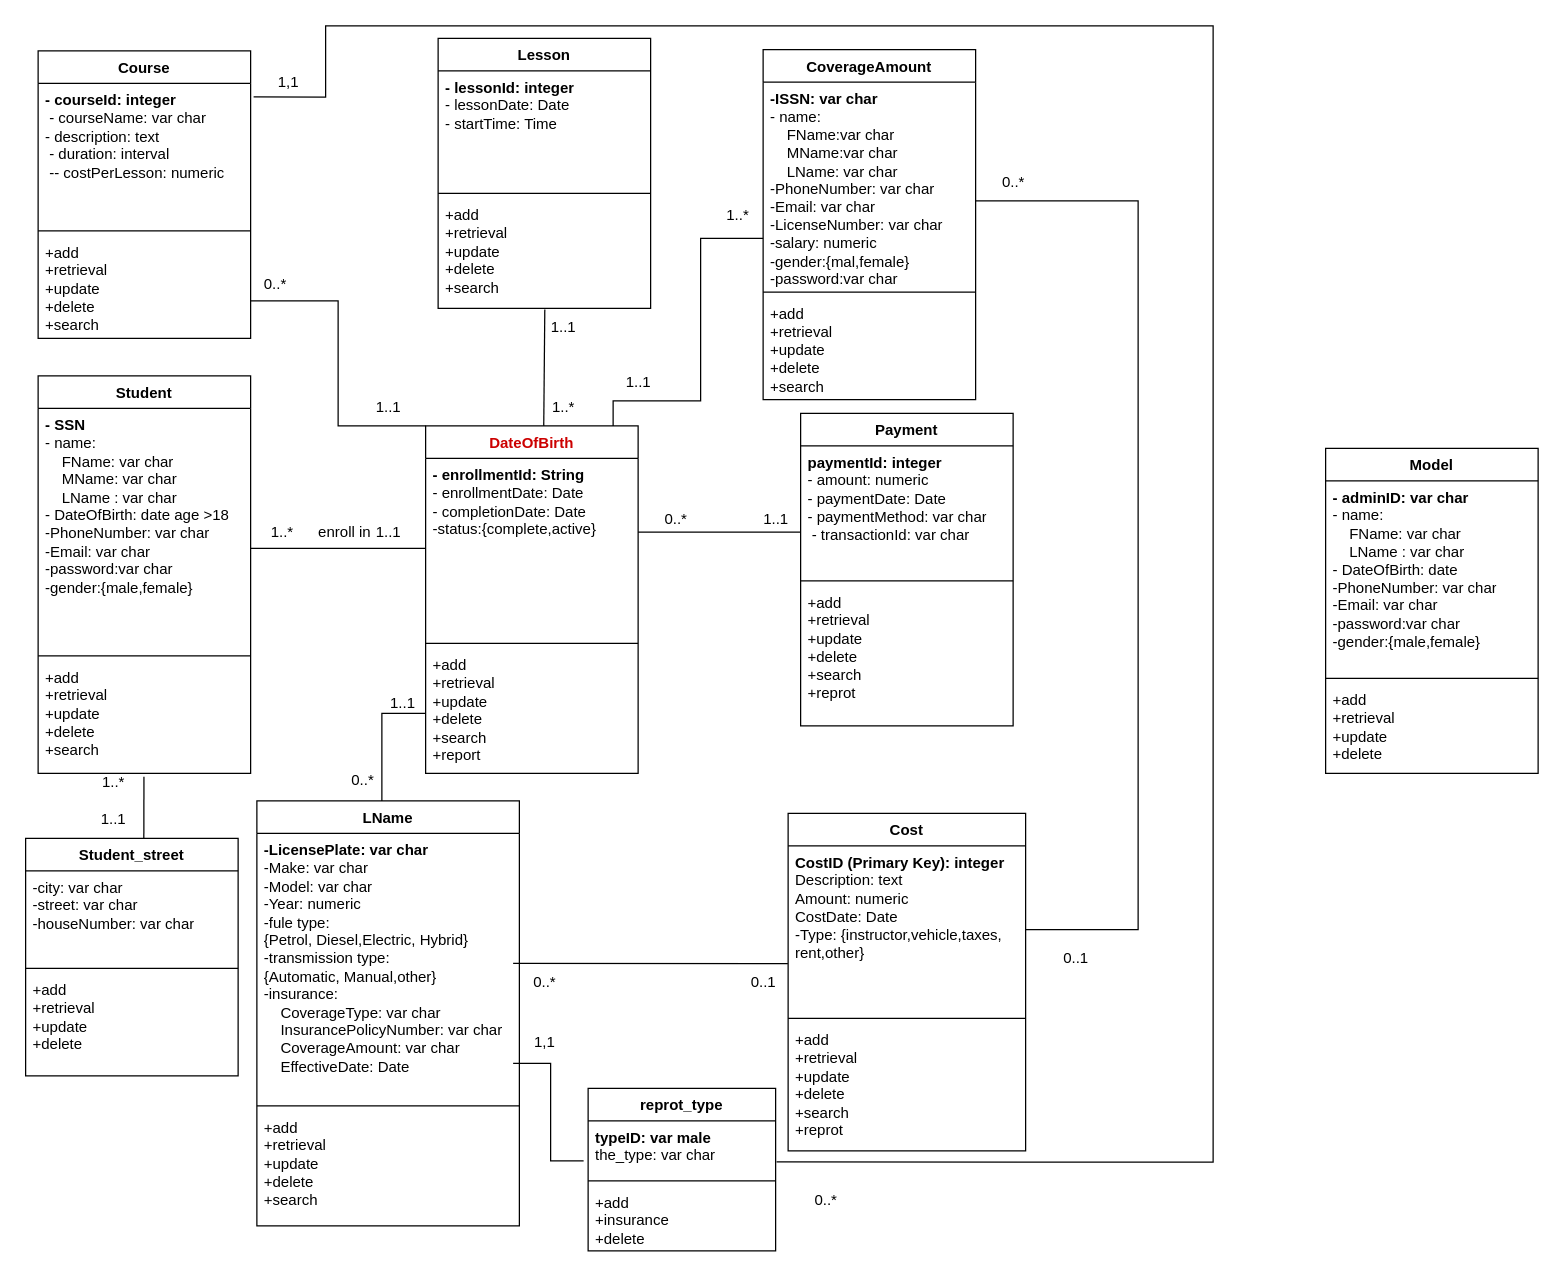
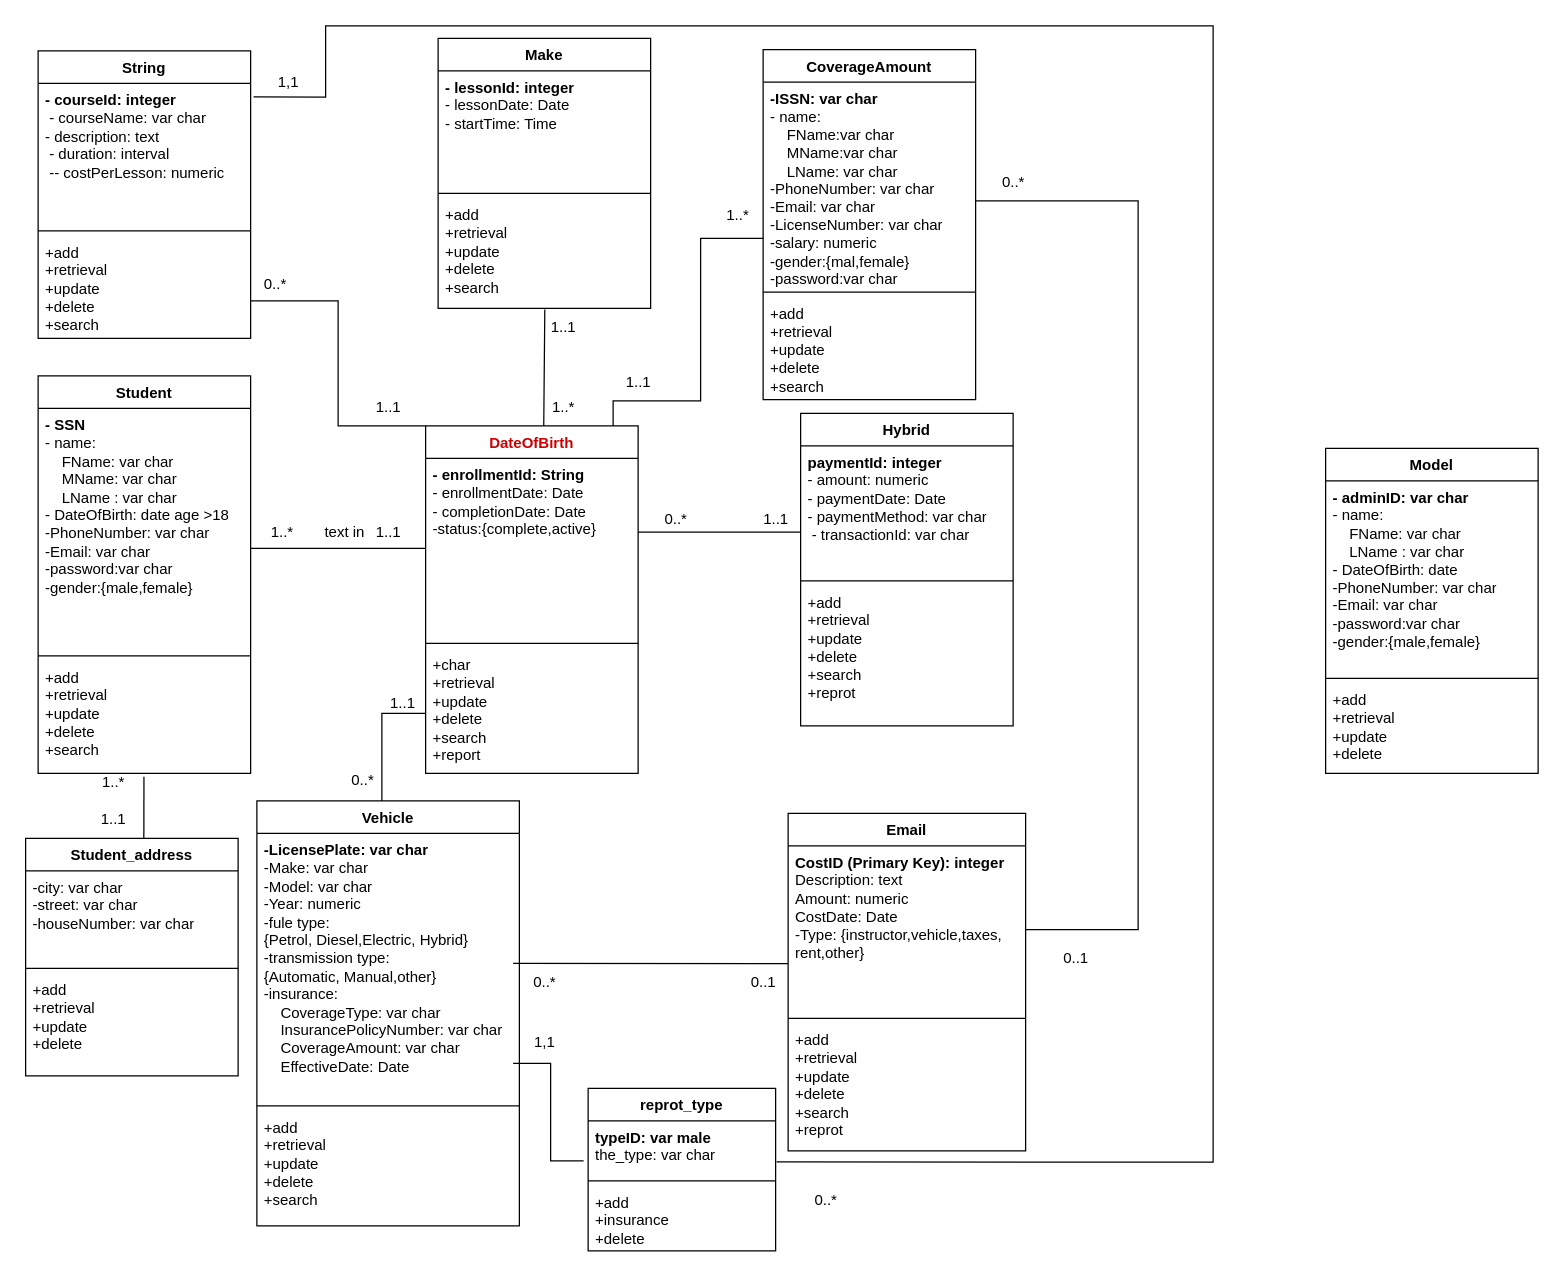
node "Lesson": label "Lesson" -> "Make"
node "Course": label "Course" -> "String"
node "Payment": label "Payment" -> "Hybrid"
node "enroll in": label "enroll in" -> "text in"
node "+add+retrieval+update+delete +search +report": label "+add+retrieval+update+delete +search +report" -> "+char+retrieval+update+delete +search +report"
node "LName": label "LName" -> "Vehicle"
node "Cost": label "Cost" -> "Email"
node "Student_street": label "Student_street" -> "Student_address"
